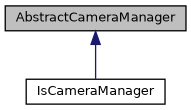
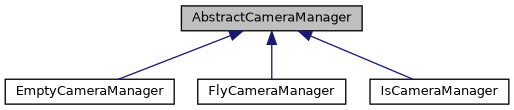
node "EmptyCameraManager": added
node "FlyCameraManager": added
